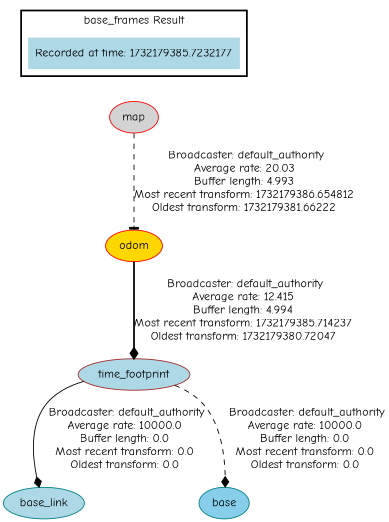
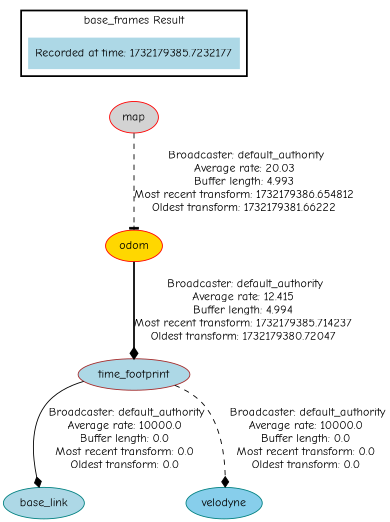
node "base": label "base" -> "velodyne"
